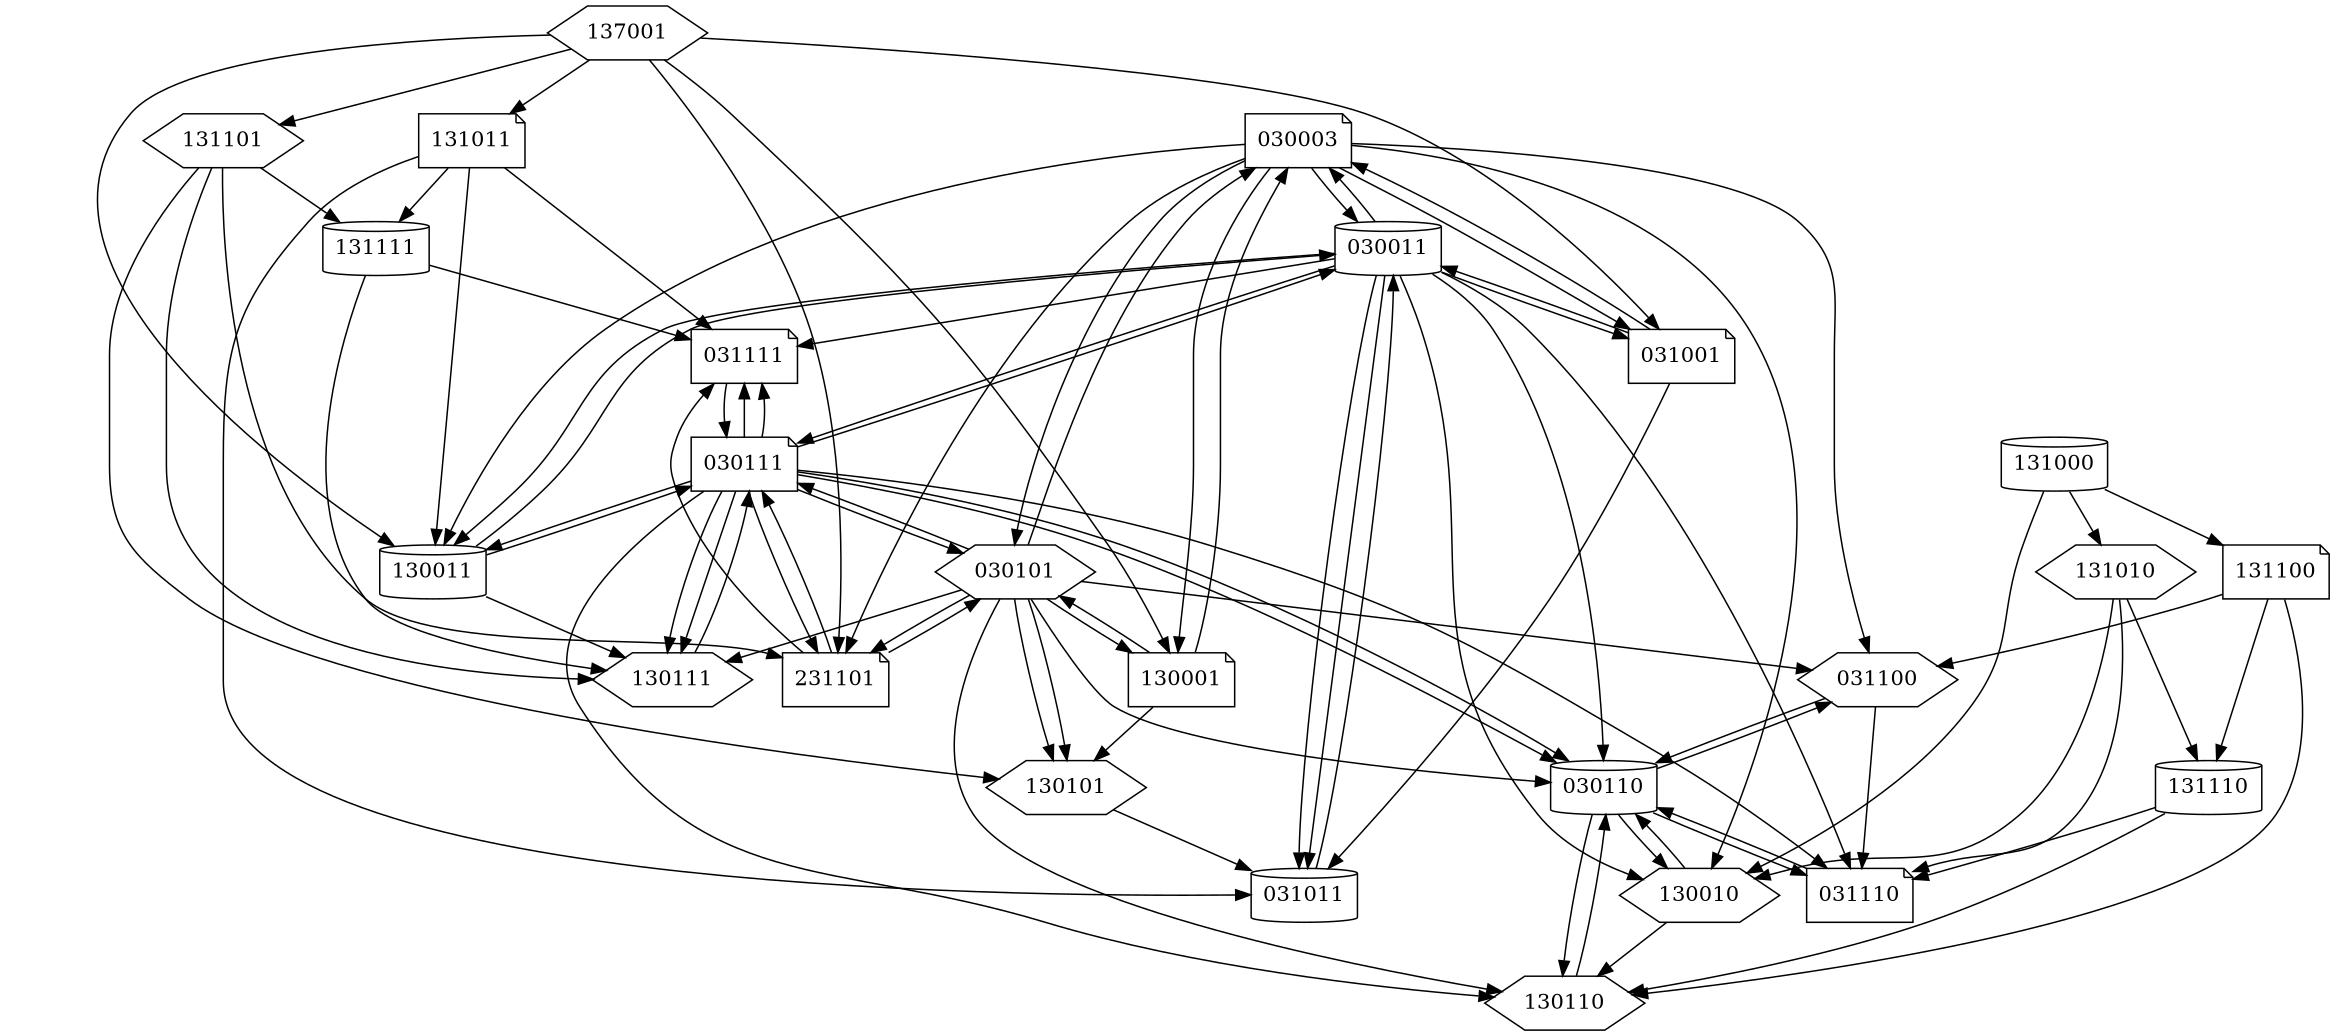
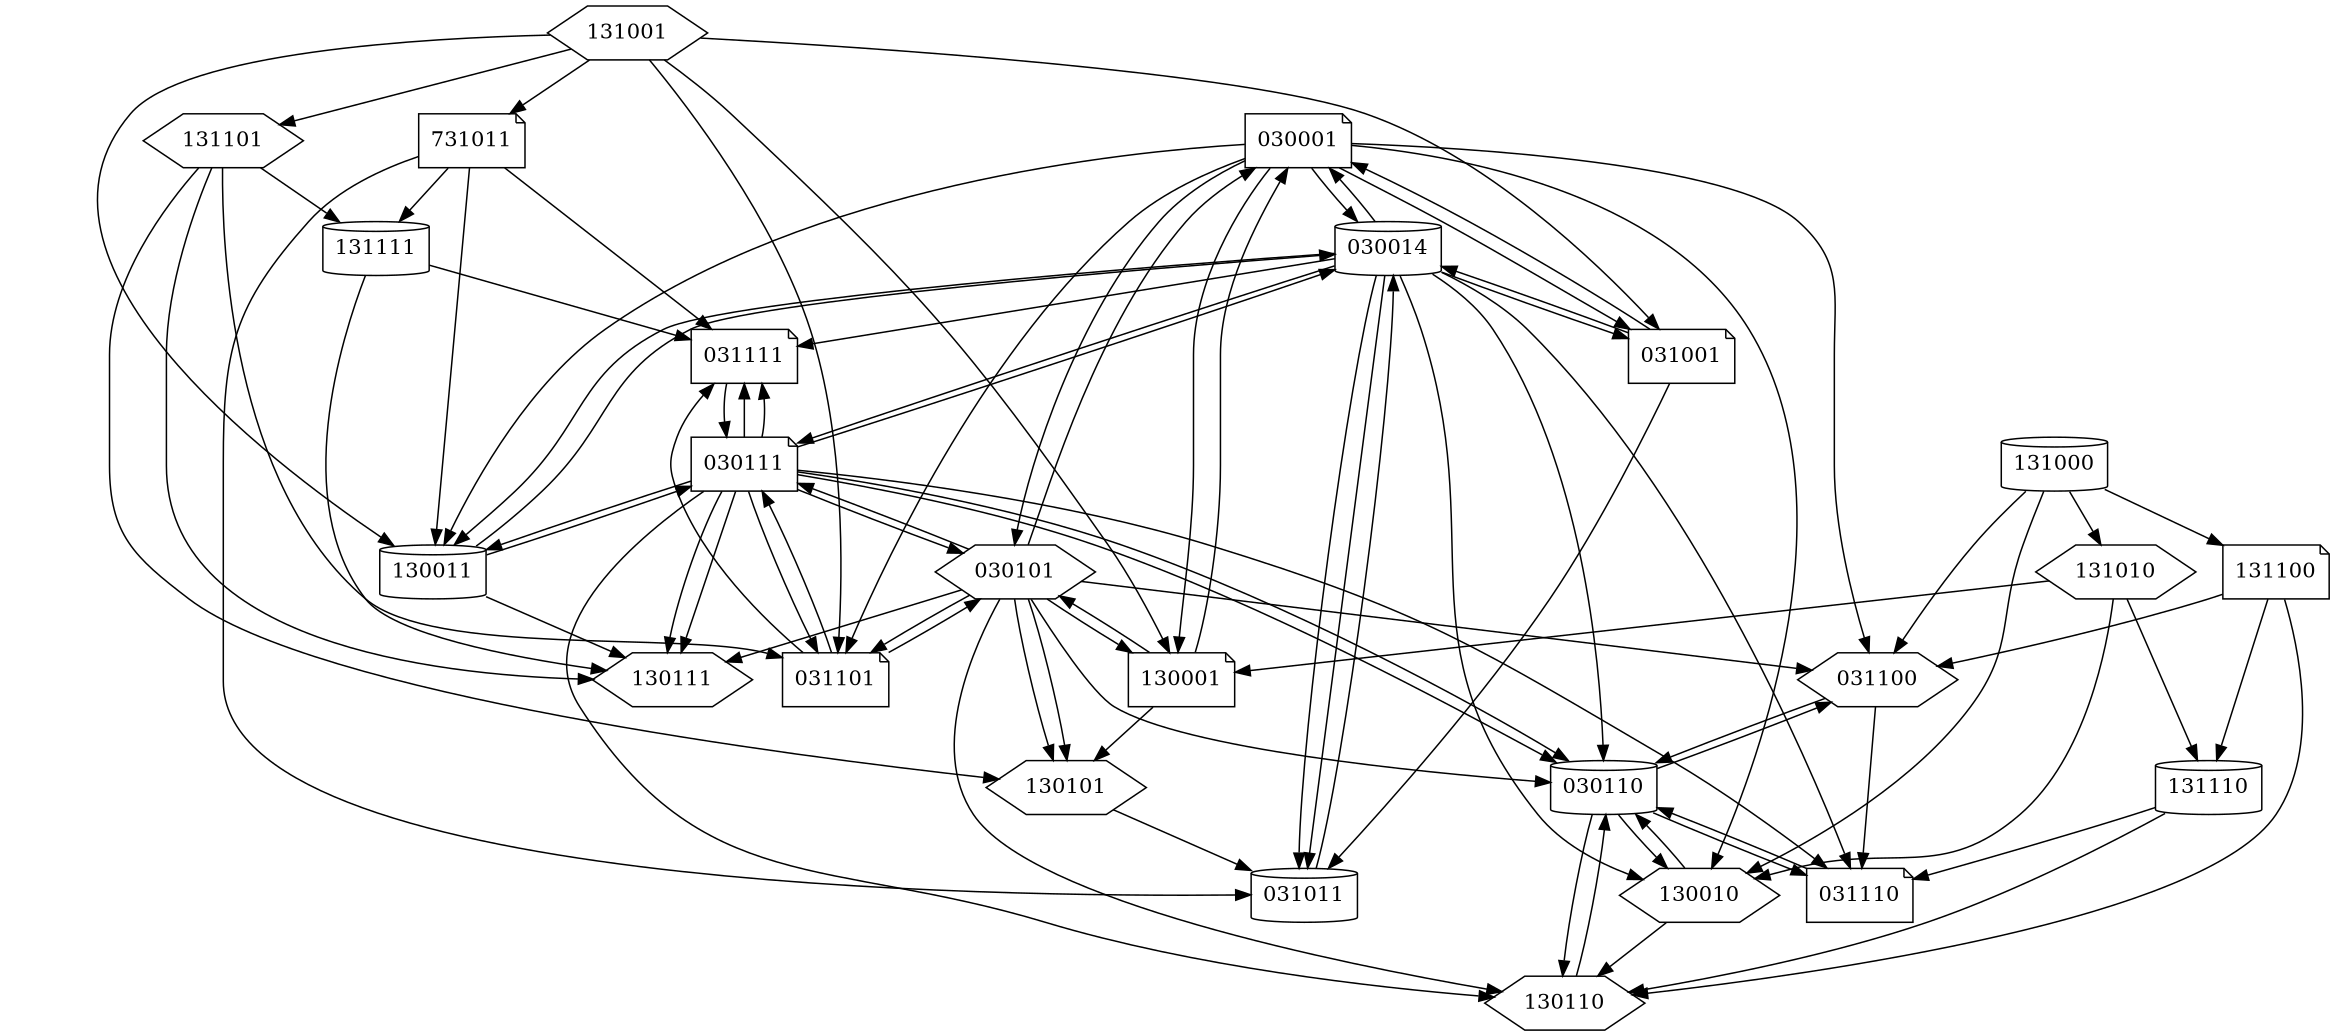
node "137001": label "137001" -> "131001"
node "131011": label "131011" -> "731011"
node "030003": label "030003" -> "030001"
node "030011": label "030011" -> "030014"
edge "131000" -> "031100": added
edge "130111" -> "030111": removed
node "231101": label "231101" -> "031101"
edge "131010" -> "031110": now "131010" -> "130001"
